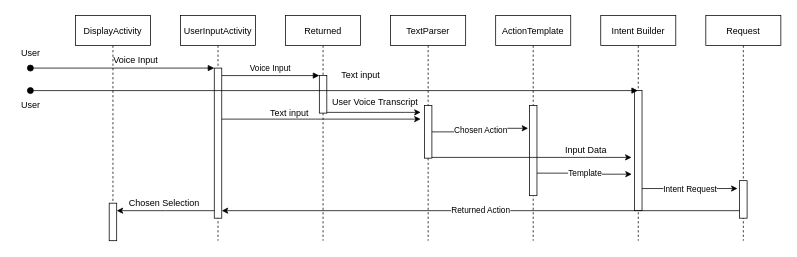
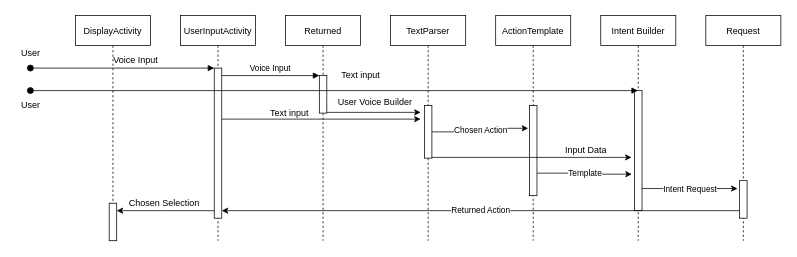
node "User Voice Transcript": label "User Voice Transcript" -> "User Voice Builder"
